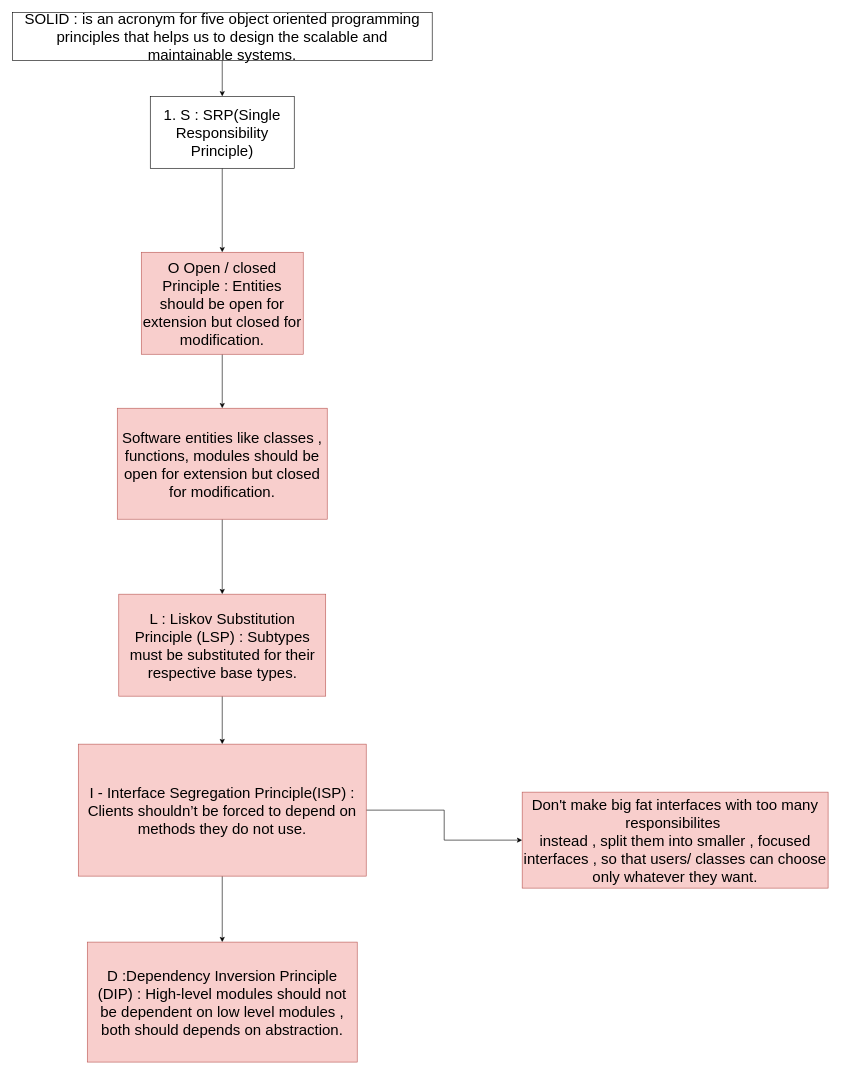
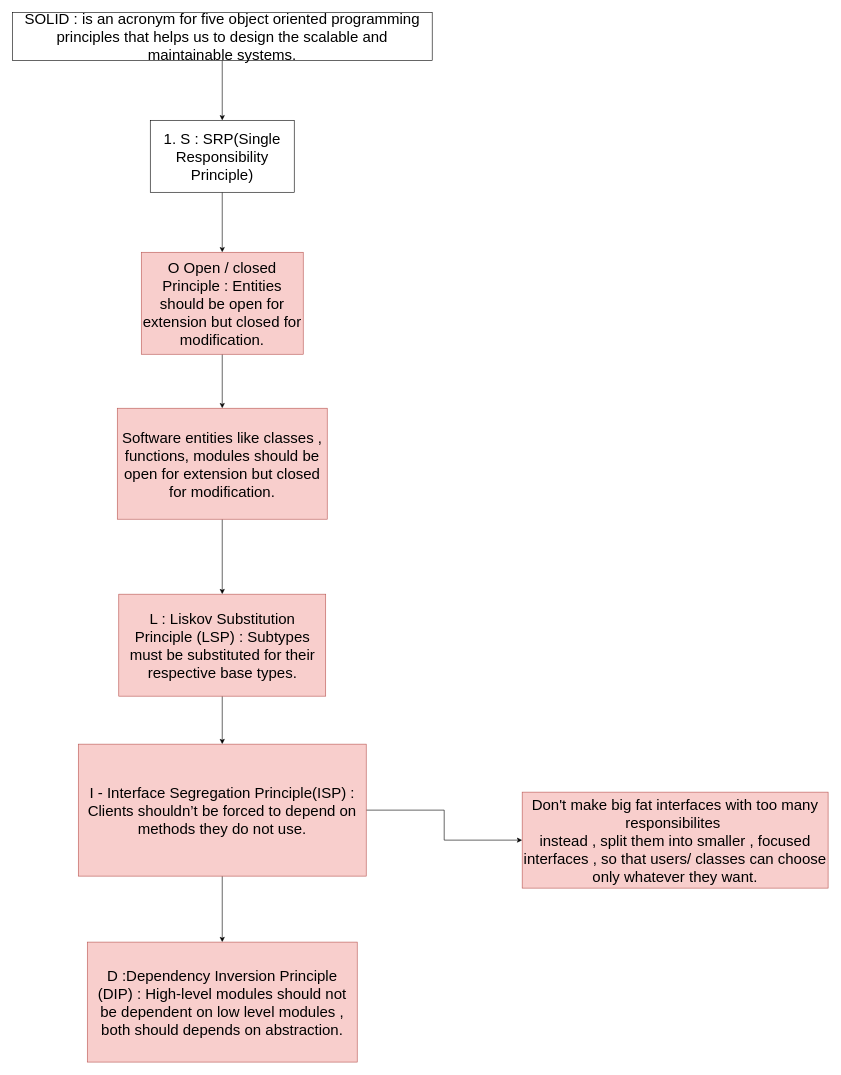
node "1. S : SRP(Single Responsibility Principle)": moved (222, 132) -> (222, 156)
